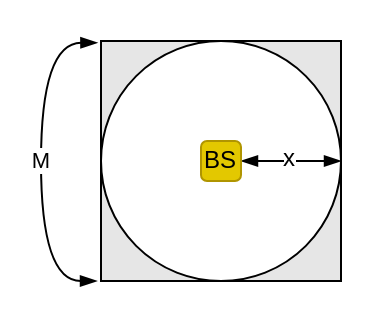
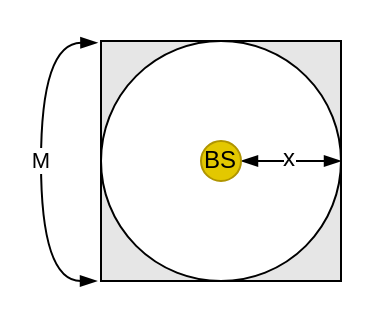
node "BS": shape rounded rectangle -> ellipse
